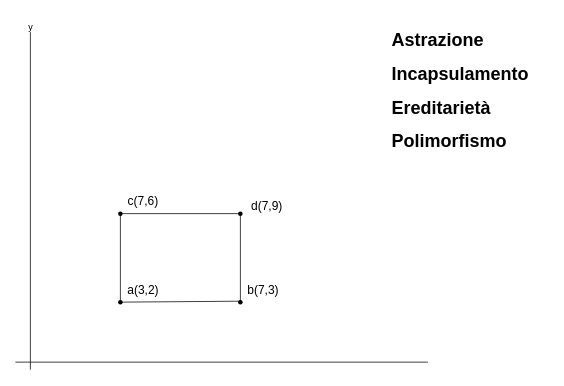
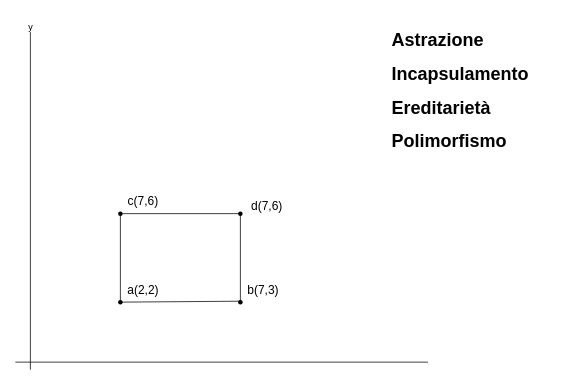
node "d(7,9)": label "d(7,9)" -> "d(7,6)"
node "a(3,2)": label "a(3,2)" -> "a(2,2)"
